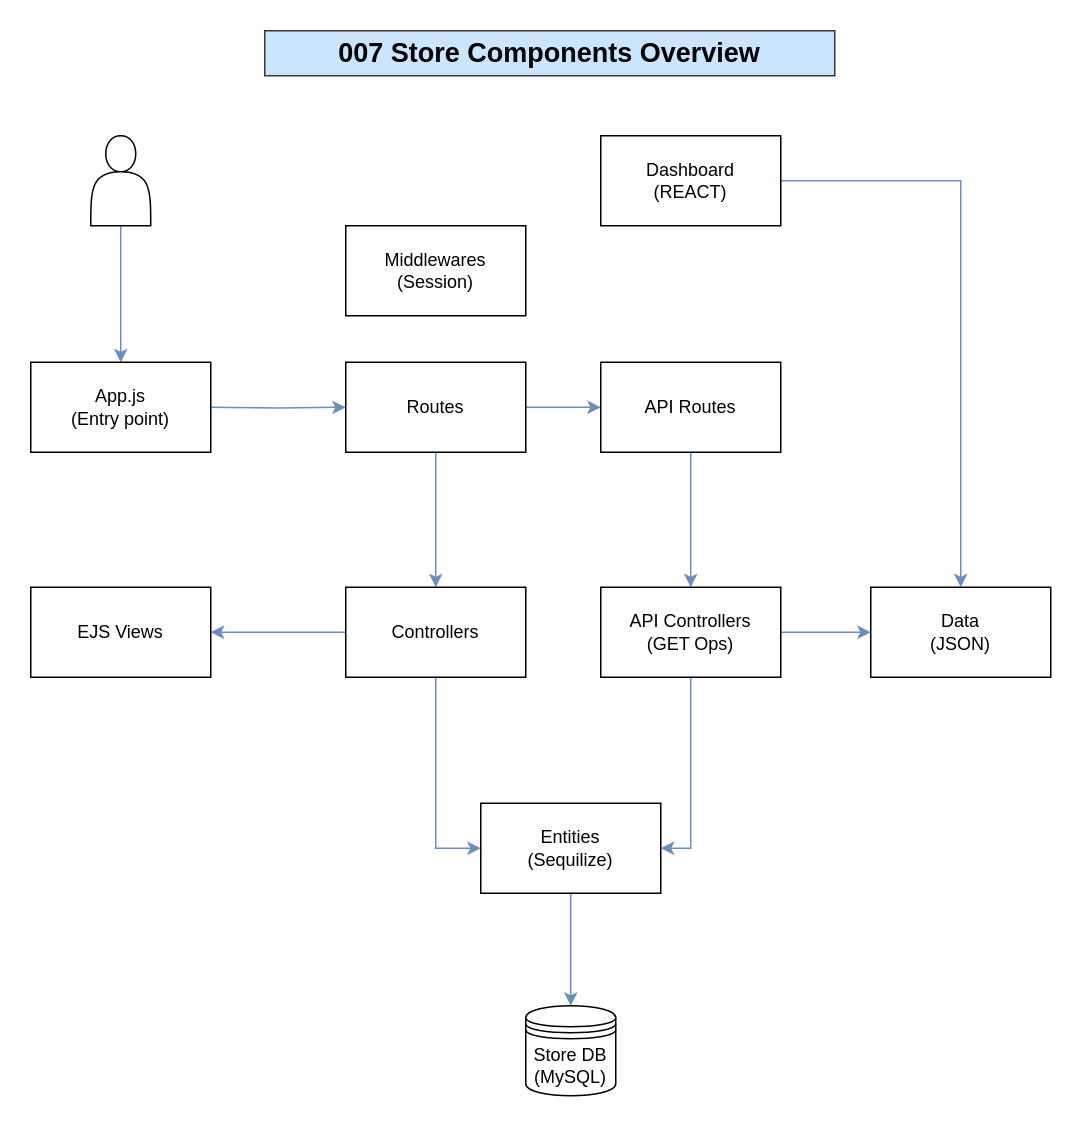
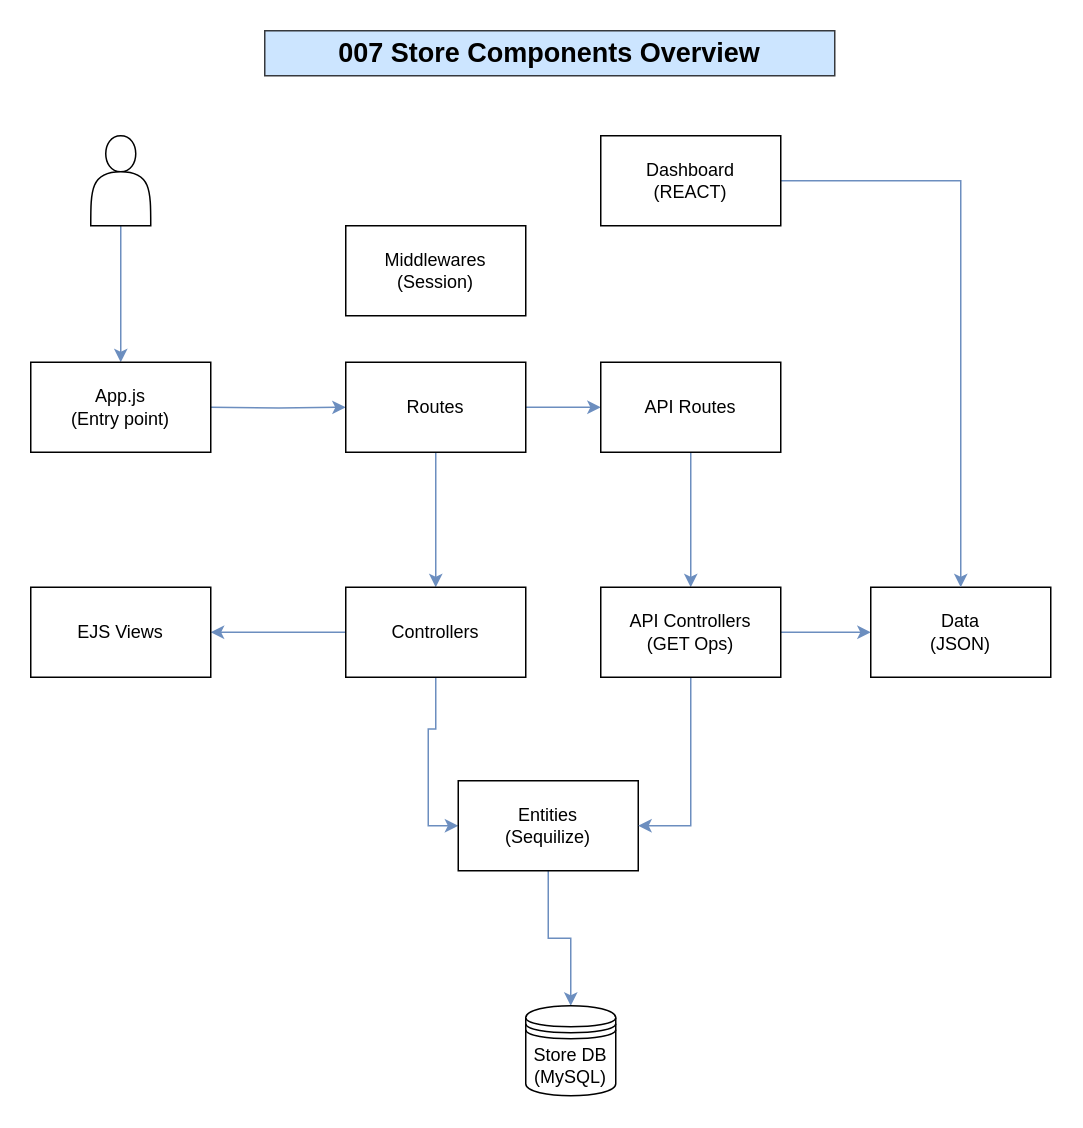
node "Entities (Sequilize)": moved (571, 848) -> (548, 826)
